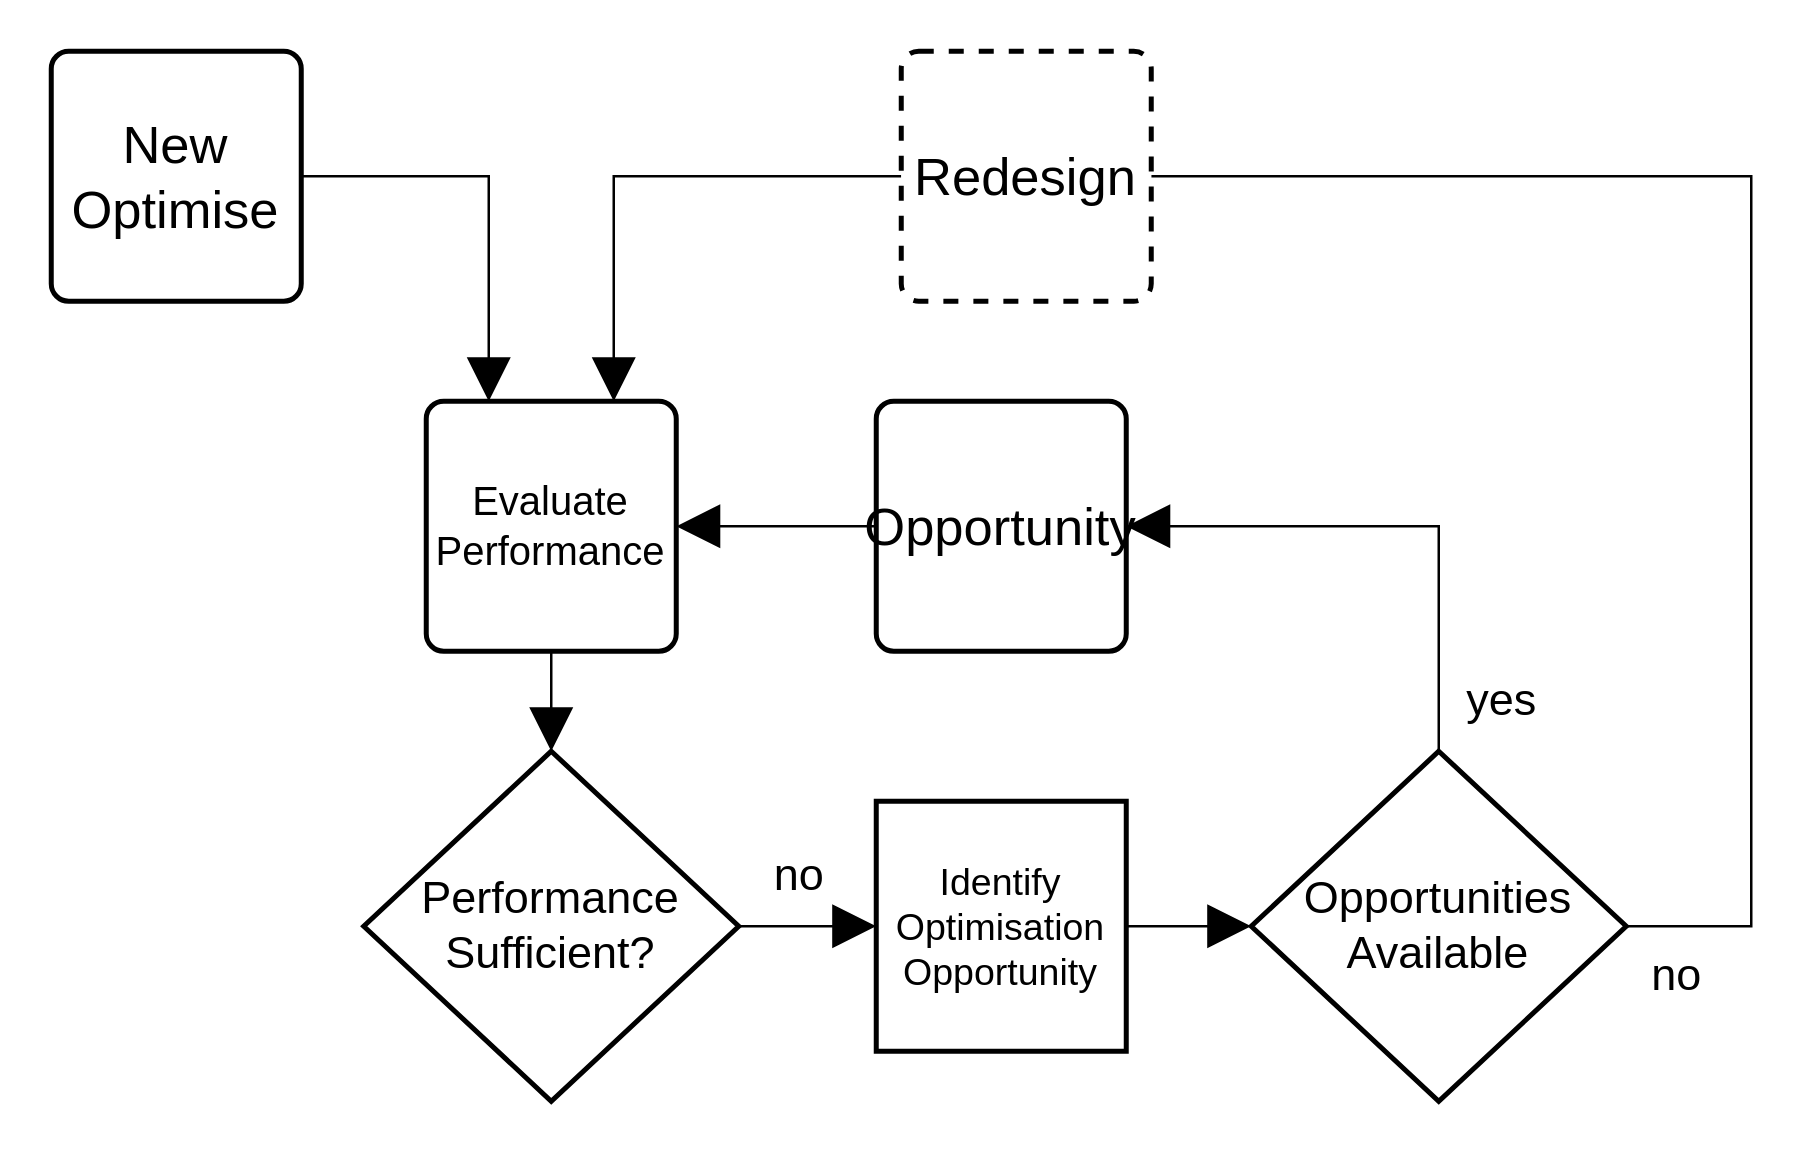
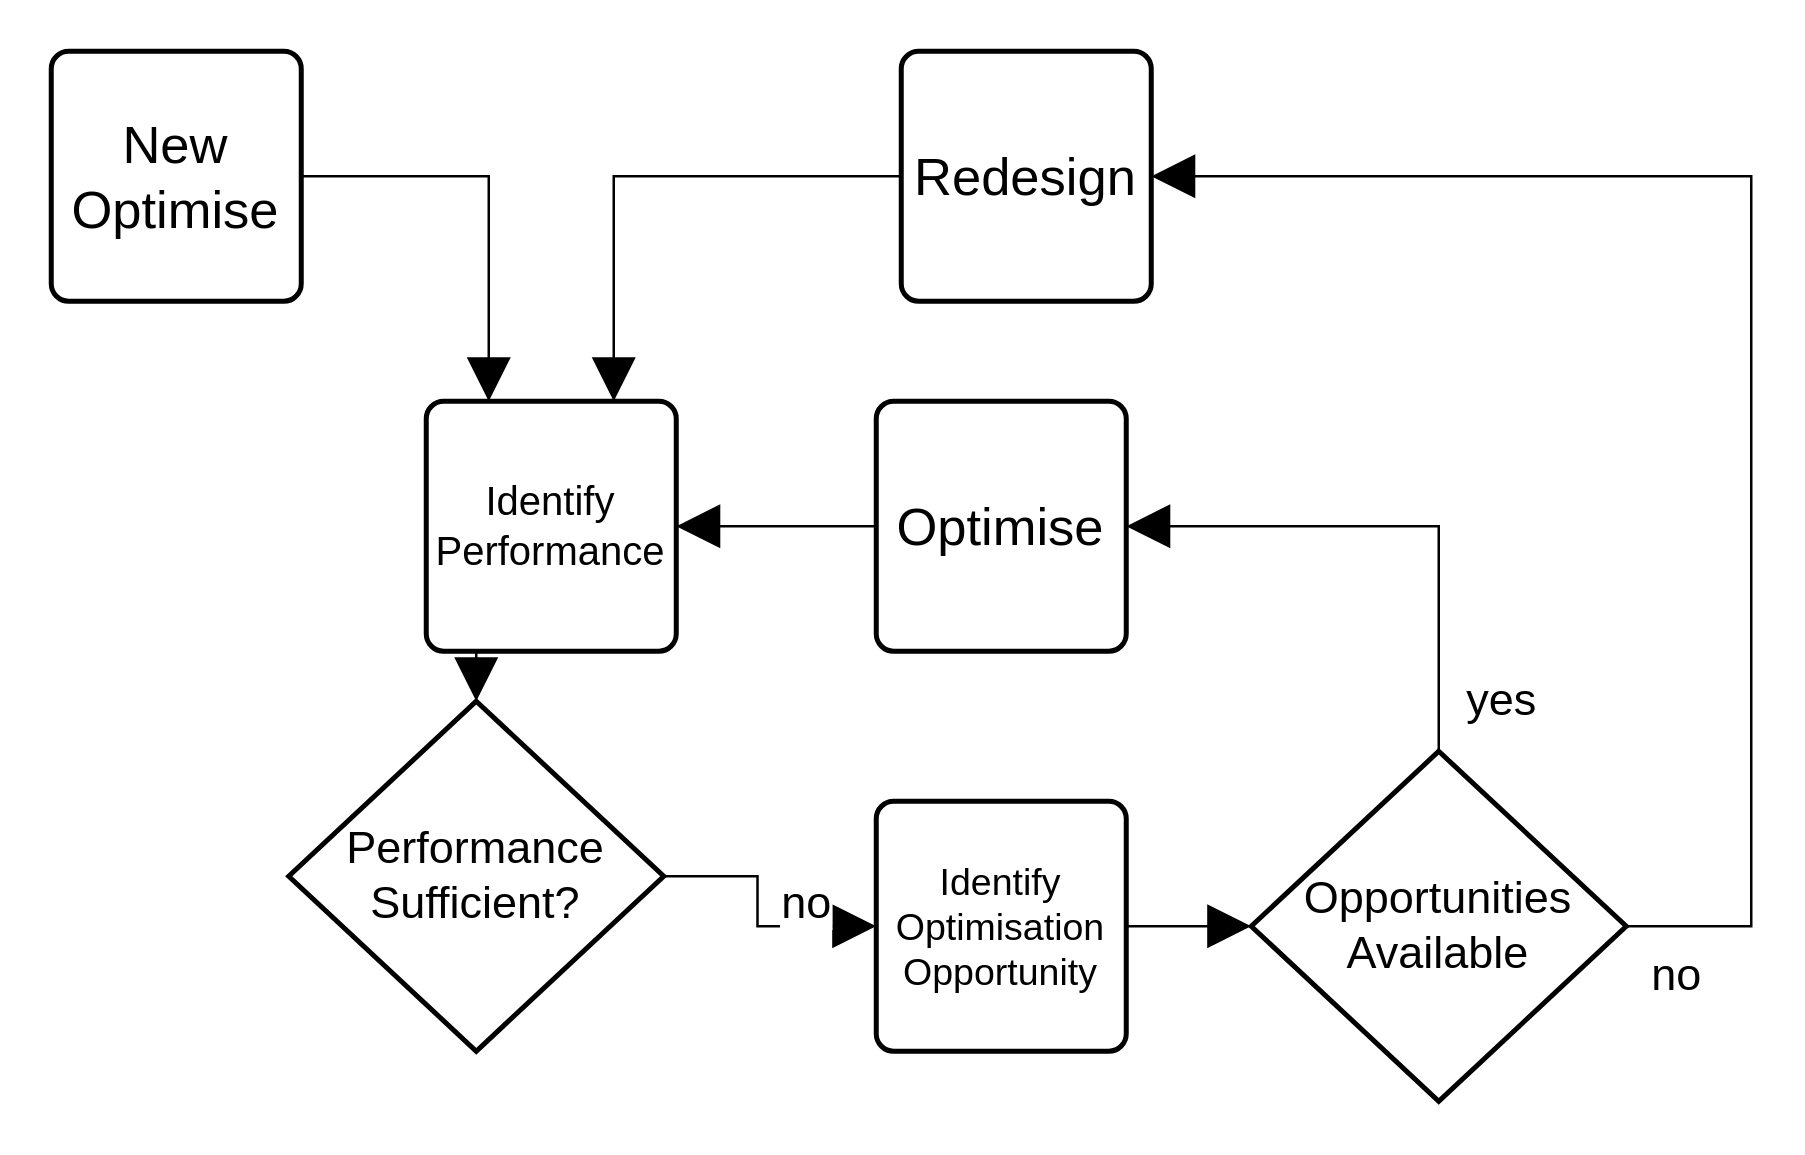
node "Redesign": style dashed -> solid
edge "Redesign" -- "Opportunities Available": arrowhead none -> block
node "EvaluatePerformance": label "EvaluatePerformance" -> "IdentifyPerformance"
node "Opportunity": label "Opportunity" -> "Optimise"
node "Performance Sufficient?": moved (551, 926) -> (476, 876)
node "Identify Optimisation Opportunity": shape rectangle -> rounded rectangle
